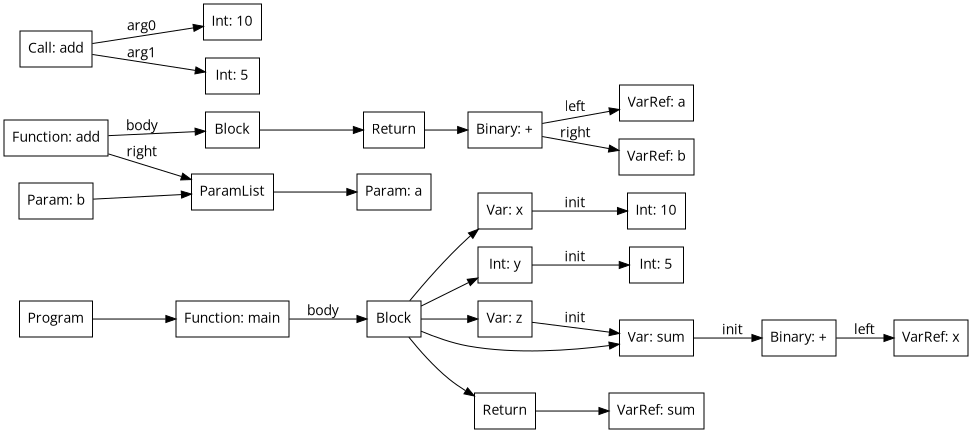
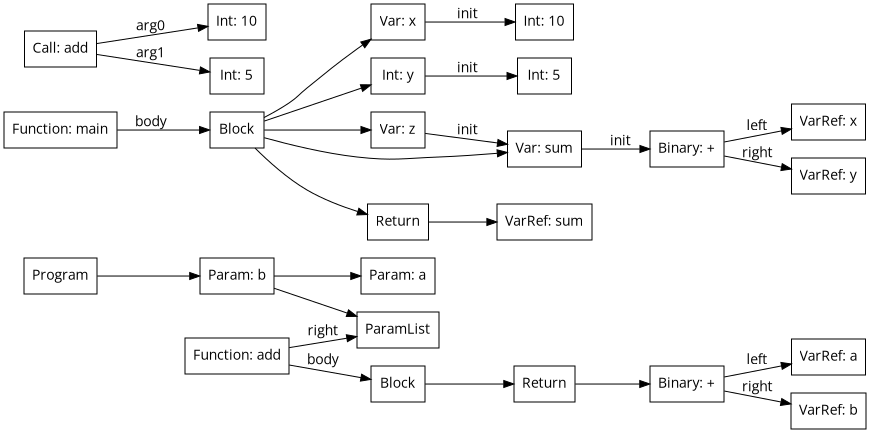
node "VarRef: y": added
edge "ParamList" -> "Param: a": now "Param: b" -> "Param: a"
edge "Program" -> "Function: main": now "Program" -> "Param: b"
